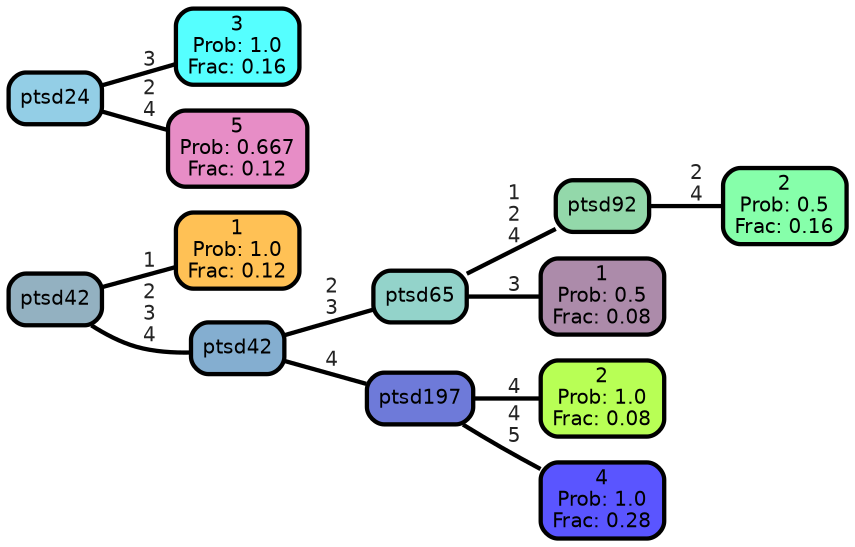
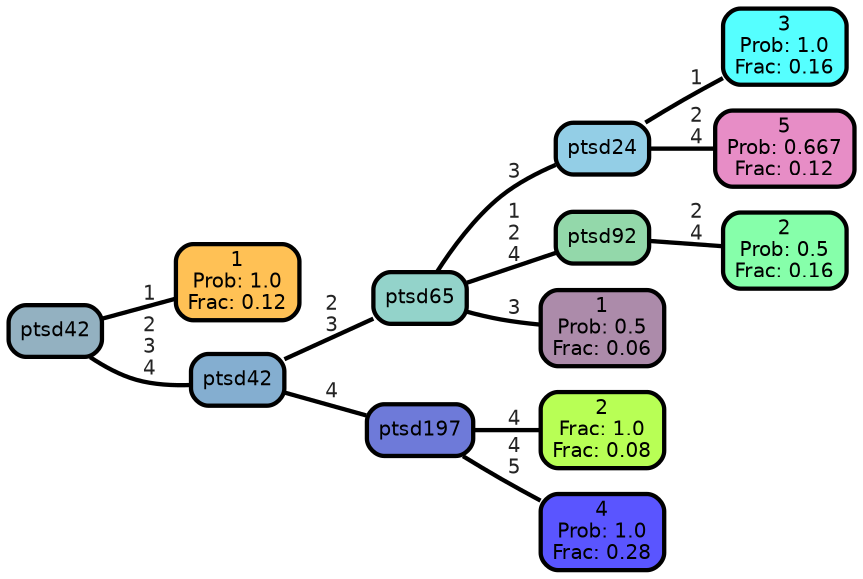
edge "3 Prob: 1.0 Frac: 0.16" -- "ptsd24": label " 3" -> " 1"
edge "ptsd24" -- "ptsd65": added, label "3"
node "1 Prob: 0.5 Frac: 0.08": label "1 Prob: 0.5 Frac: 0.08" -> "1 Prob: 0.5 Frac: 0.06"
node "2 Prob: 1.0 Frac: 0.08": label "2 Prob: 1.0 Frac: 0.08" -> "2 Frac: 1.0 Frac: 0.08"
